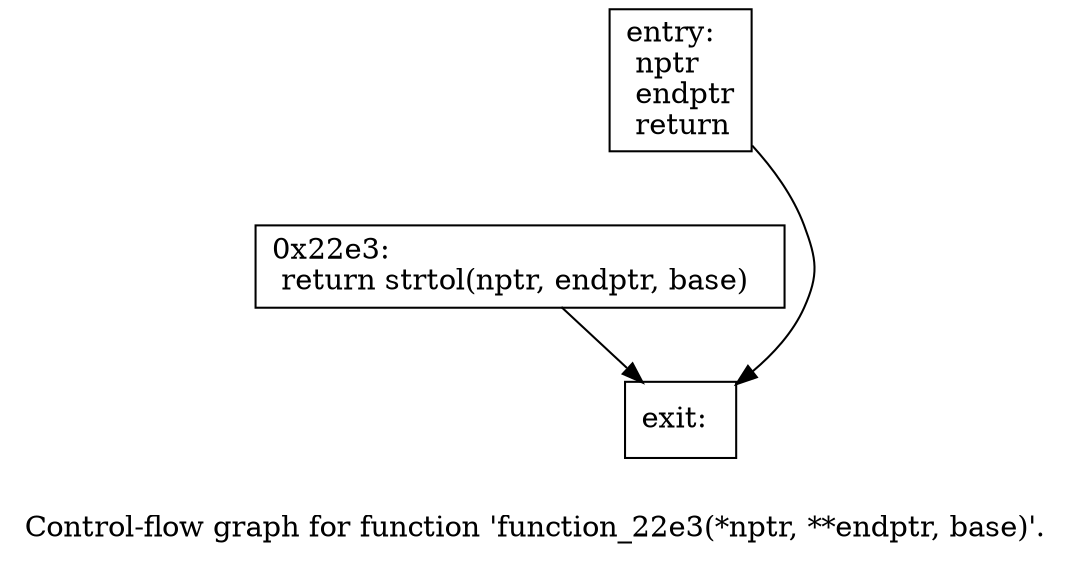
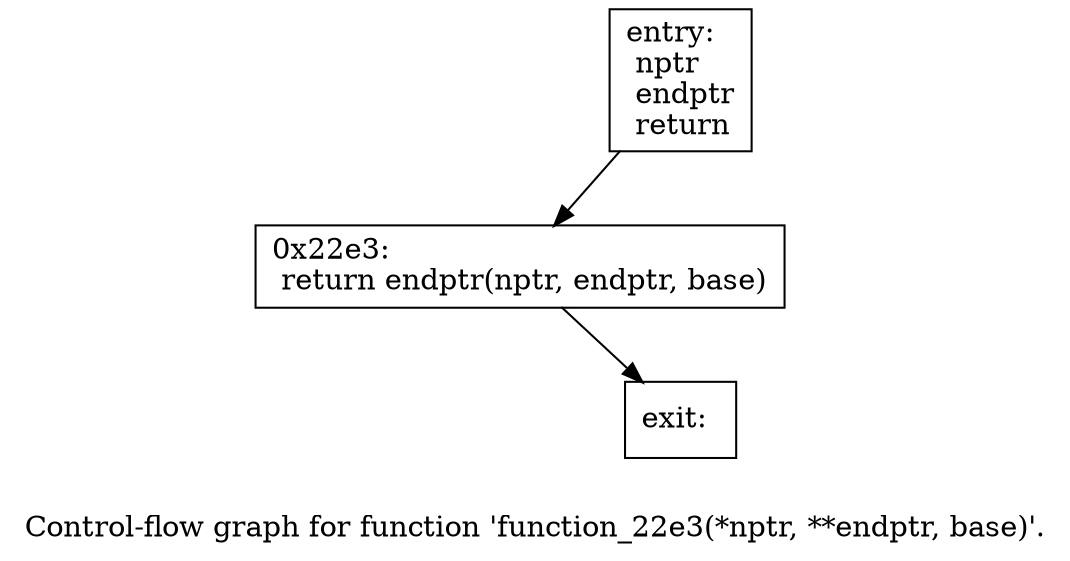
edge "entry:" -> "exit:": now "entry:" -> "0x22e3:"
node "0x22e3:": text "return strtol(nptr, endptr, base)" -> "return endptr(nptr, endptr, base)"
